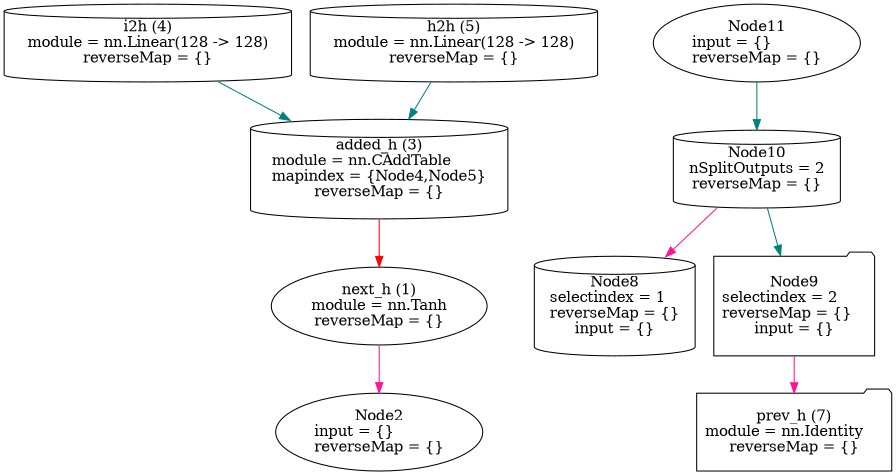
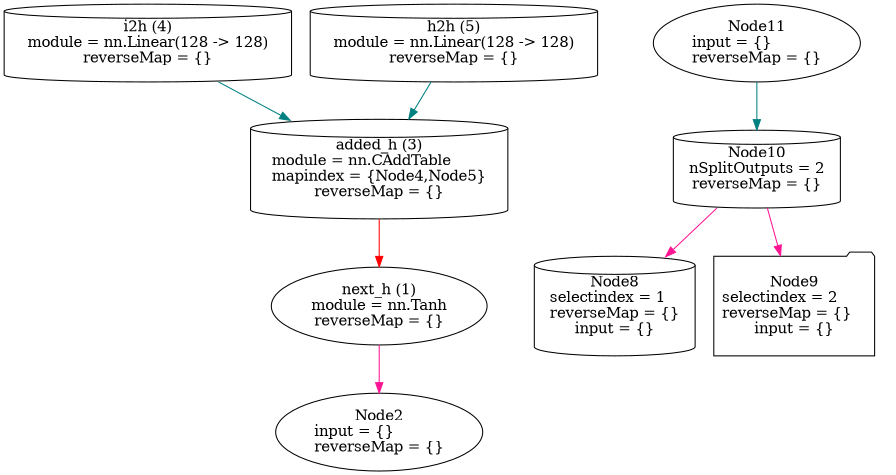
edge "Node10 nSplitOutputs = 2 reverseMap = {}" -> "Node9 selectindex = 2 reverseMap = {} input = {}": color teal -> deeppink
node "prev_h (7) module = nn.Identity reverseMap = {}": removed
